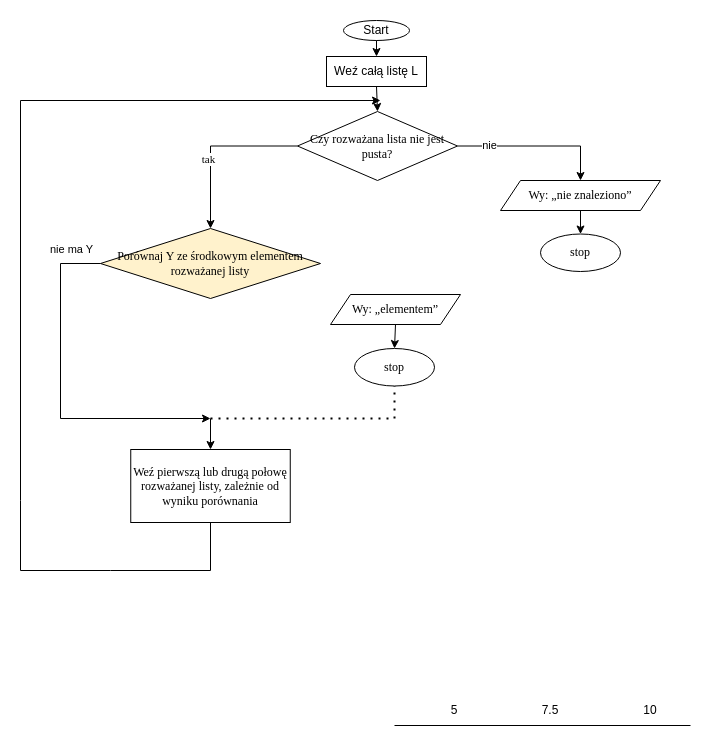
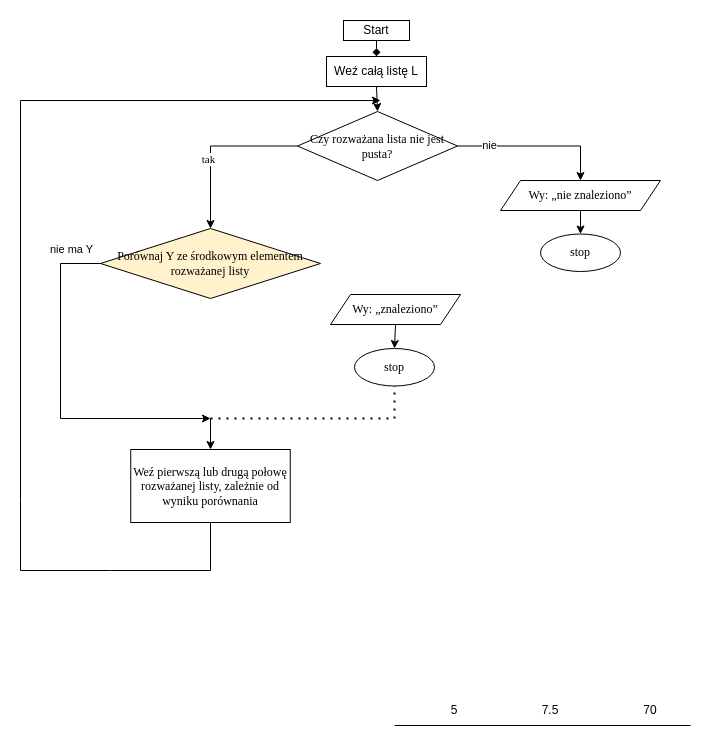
node "Start": shape ellipse -> rectangle
edge "Start" -> "Weź całą listę L": arrowhead classic -> diamond
node "Wy: „elementem”": label "Wy: „elementem”" -> "Wy: „znaleziono”"
node "10": label "10" -> "70"
